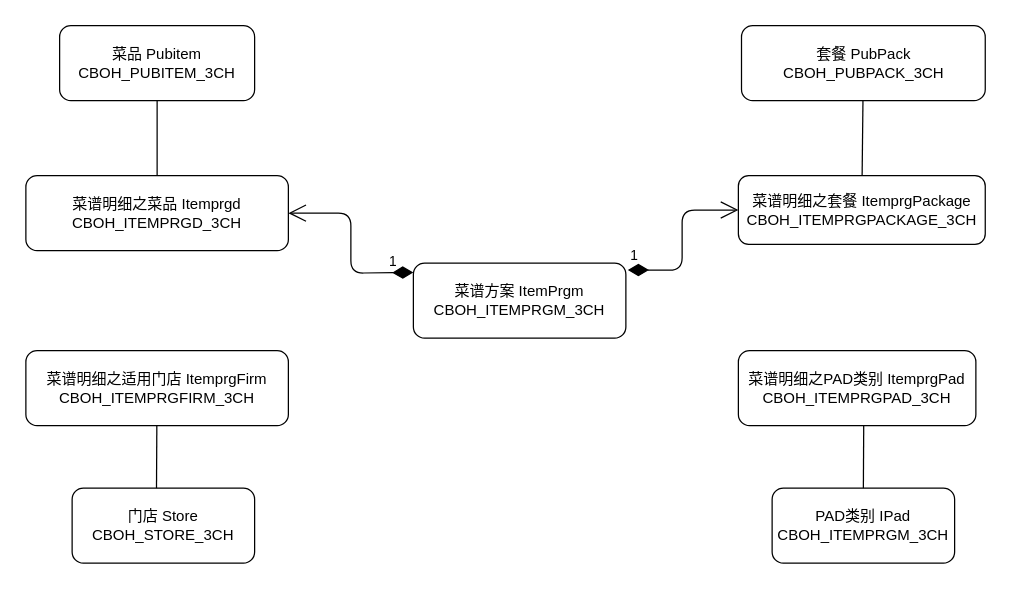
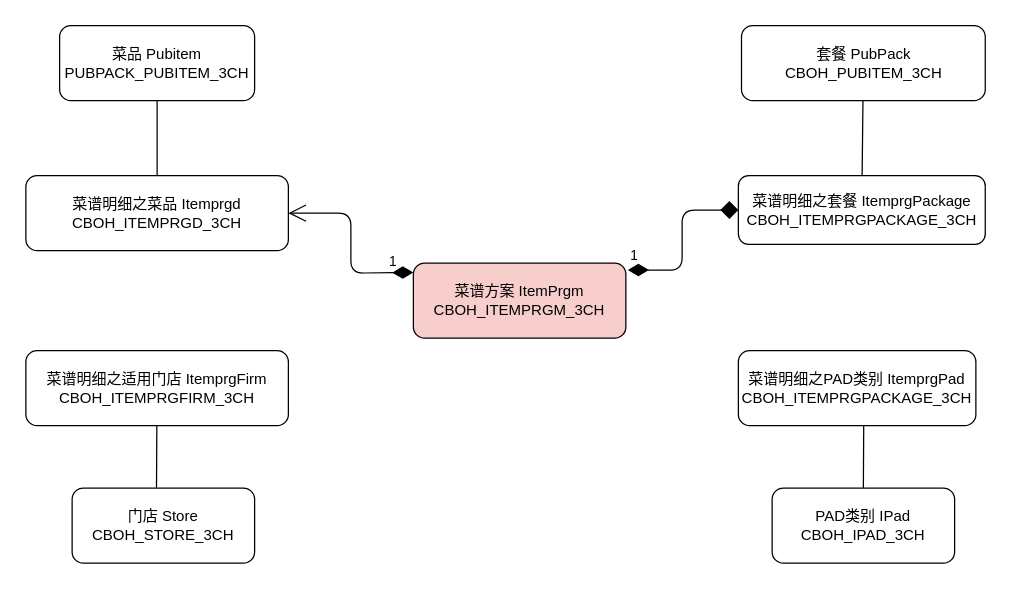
node "菜品 Pubitem CBOH_PUBITEM_3CH": label "菜品 Pubitem CBOH_PUBITEM_3CH" -> "菜品 Pubitem PUBPACK_PUBITEM_3CH"
node "套餐 PubPack CBOH_PUBPACK_3CH": label "套餐 PubPack CBOH_PUBPACK_3CH" -> "套餐 PubPack CBOH_PUBITEM_3CH"
edge "菜谱明细之套餐 ItemprgPackage CBOH_ITEMPRGPACKAGE_3CH" -- "菜谱方案 ItemPrgm CBOH_ITEMPRGM_3CH": arrowhead open -> diamond
node "菜谱方案 ItemPrgm CBOH_ITEMPRGM_3CH": fillcolor #ffffff -> #f8cecc
node "菜谱明细之PAD类别 ItemprgPad CBOH_ITEMPRGPAD_3CH": label "菜谱明细之PAD类别 ItemprgPad CBOH_ITEMPRGPAD_3CH" -> "菜谱明细之PAD类别 ItemprgPad CBOH_ITEMPRGPACKAGE_3CH"
node "PAD类别 IPad CBOH_ITEMPRGM_3CH": label "PAD类别 IPad CBOH_ITEMPRGM_3CH" -> "PAD类别 IPad CBOH_IPAD_3CH"
